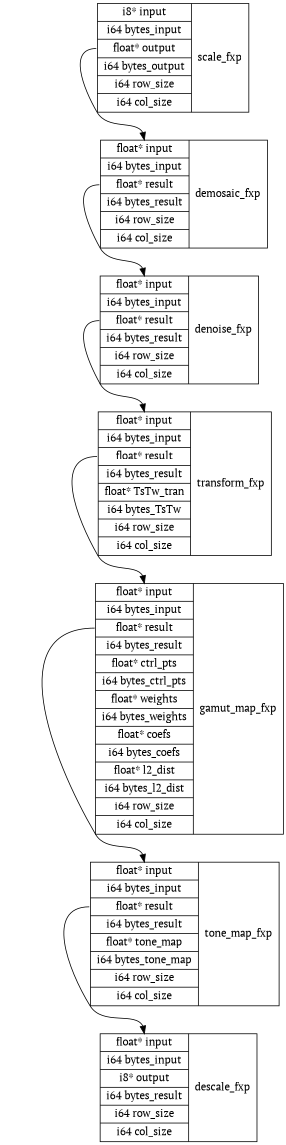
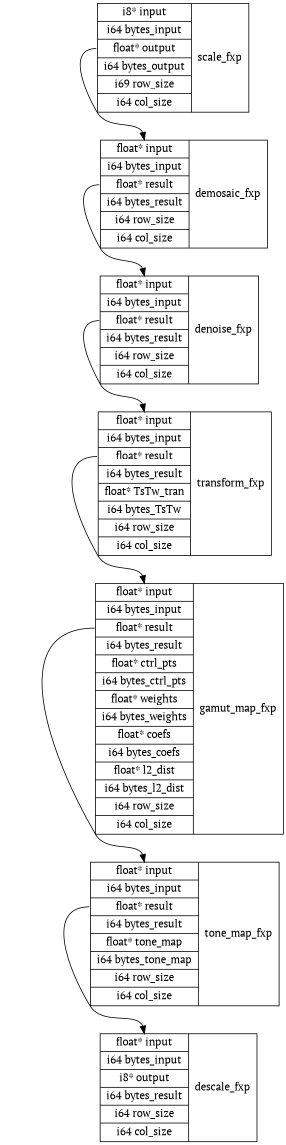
node "i8* input": text "i64 row_size" -> "i69 row_size"
